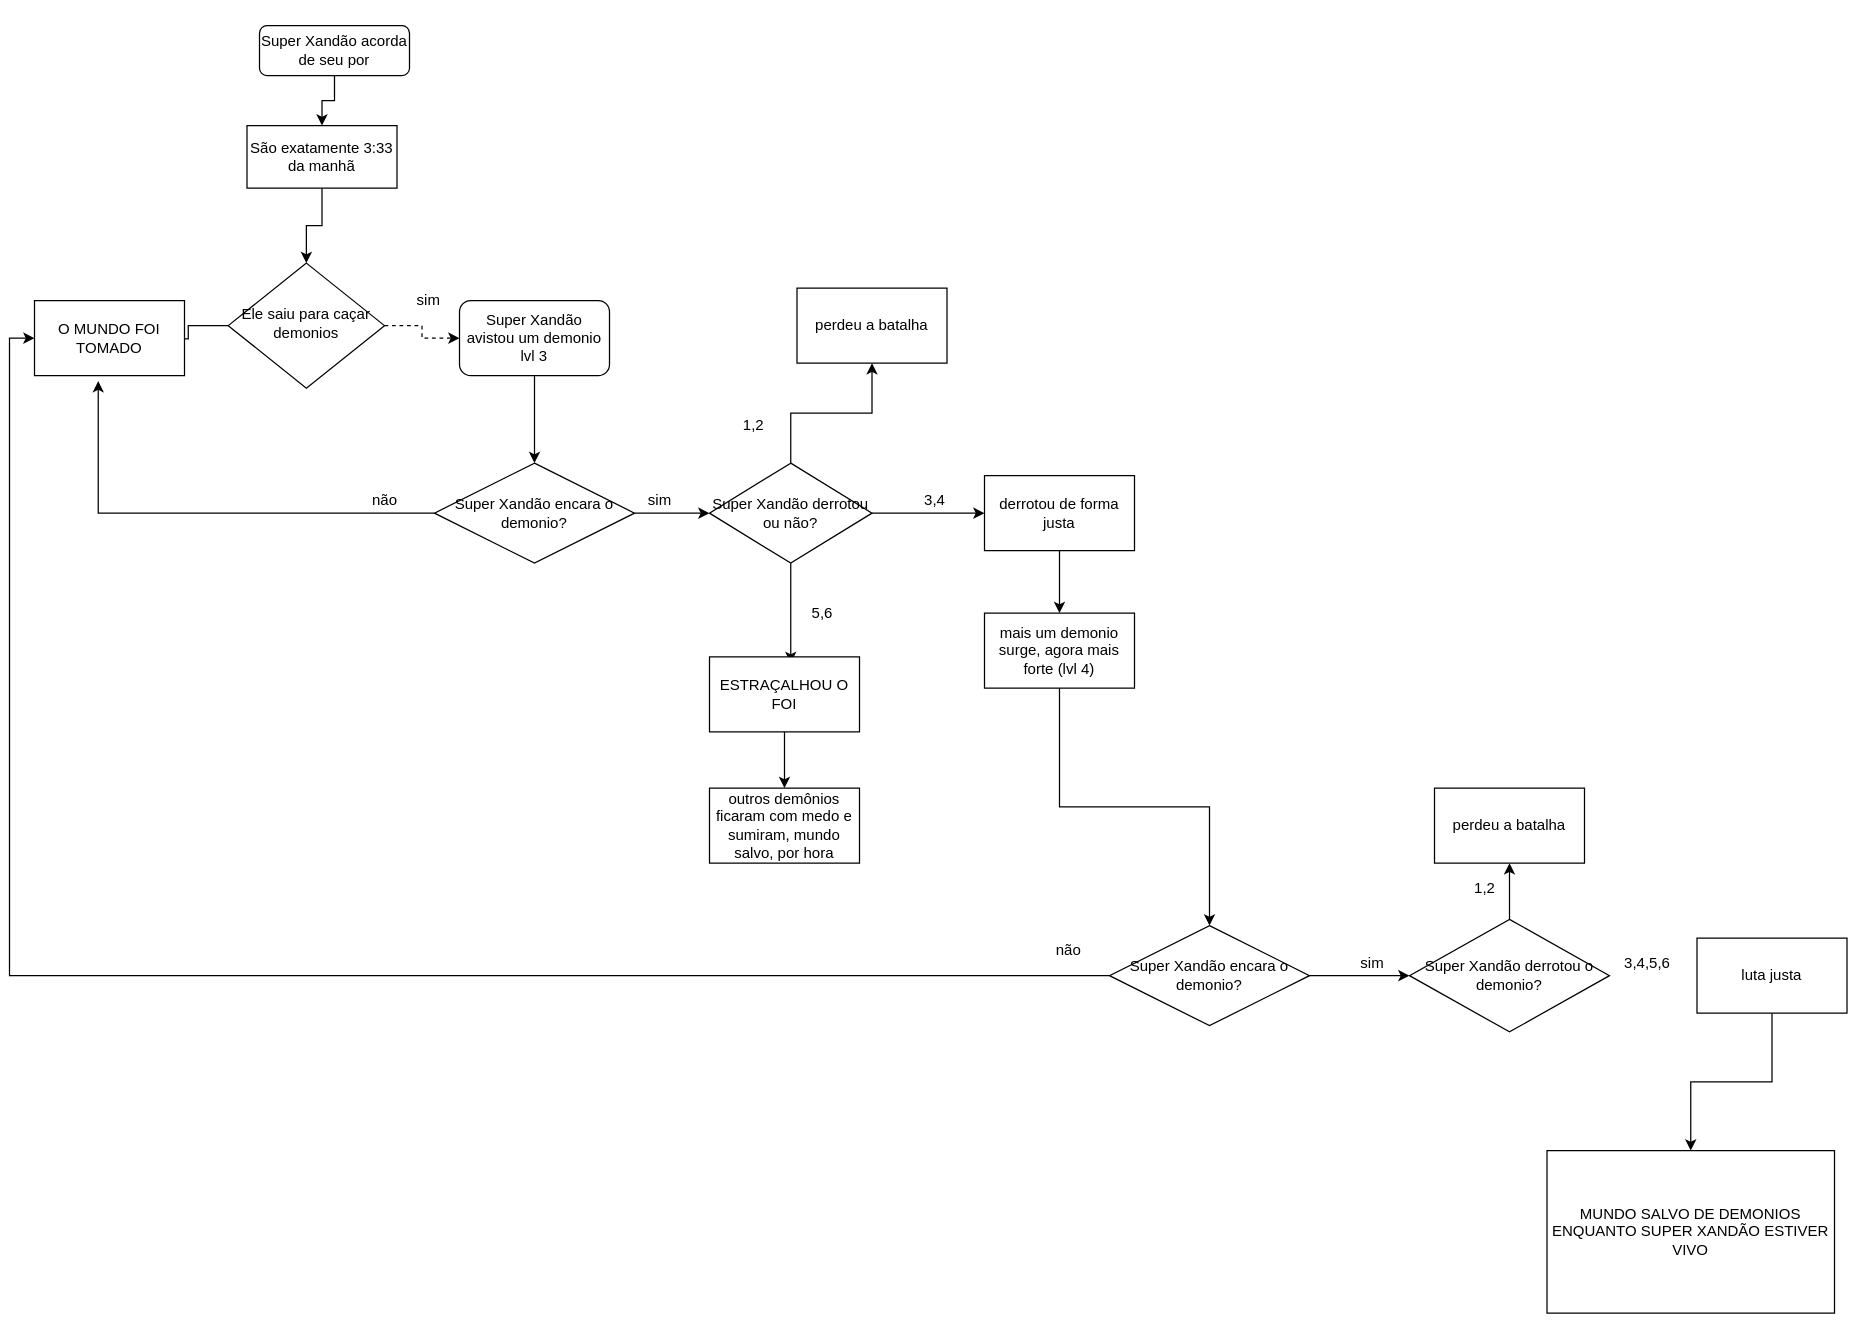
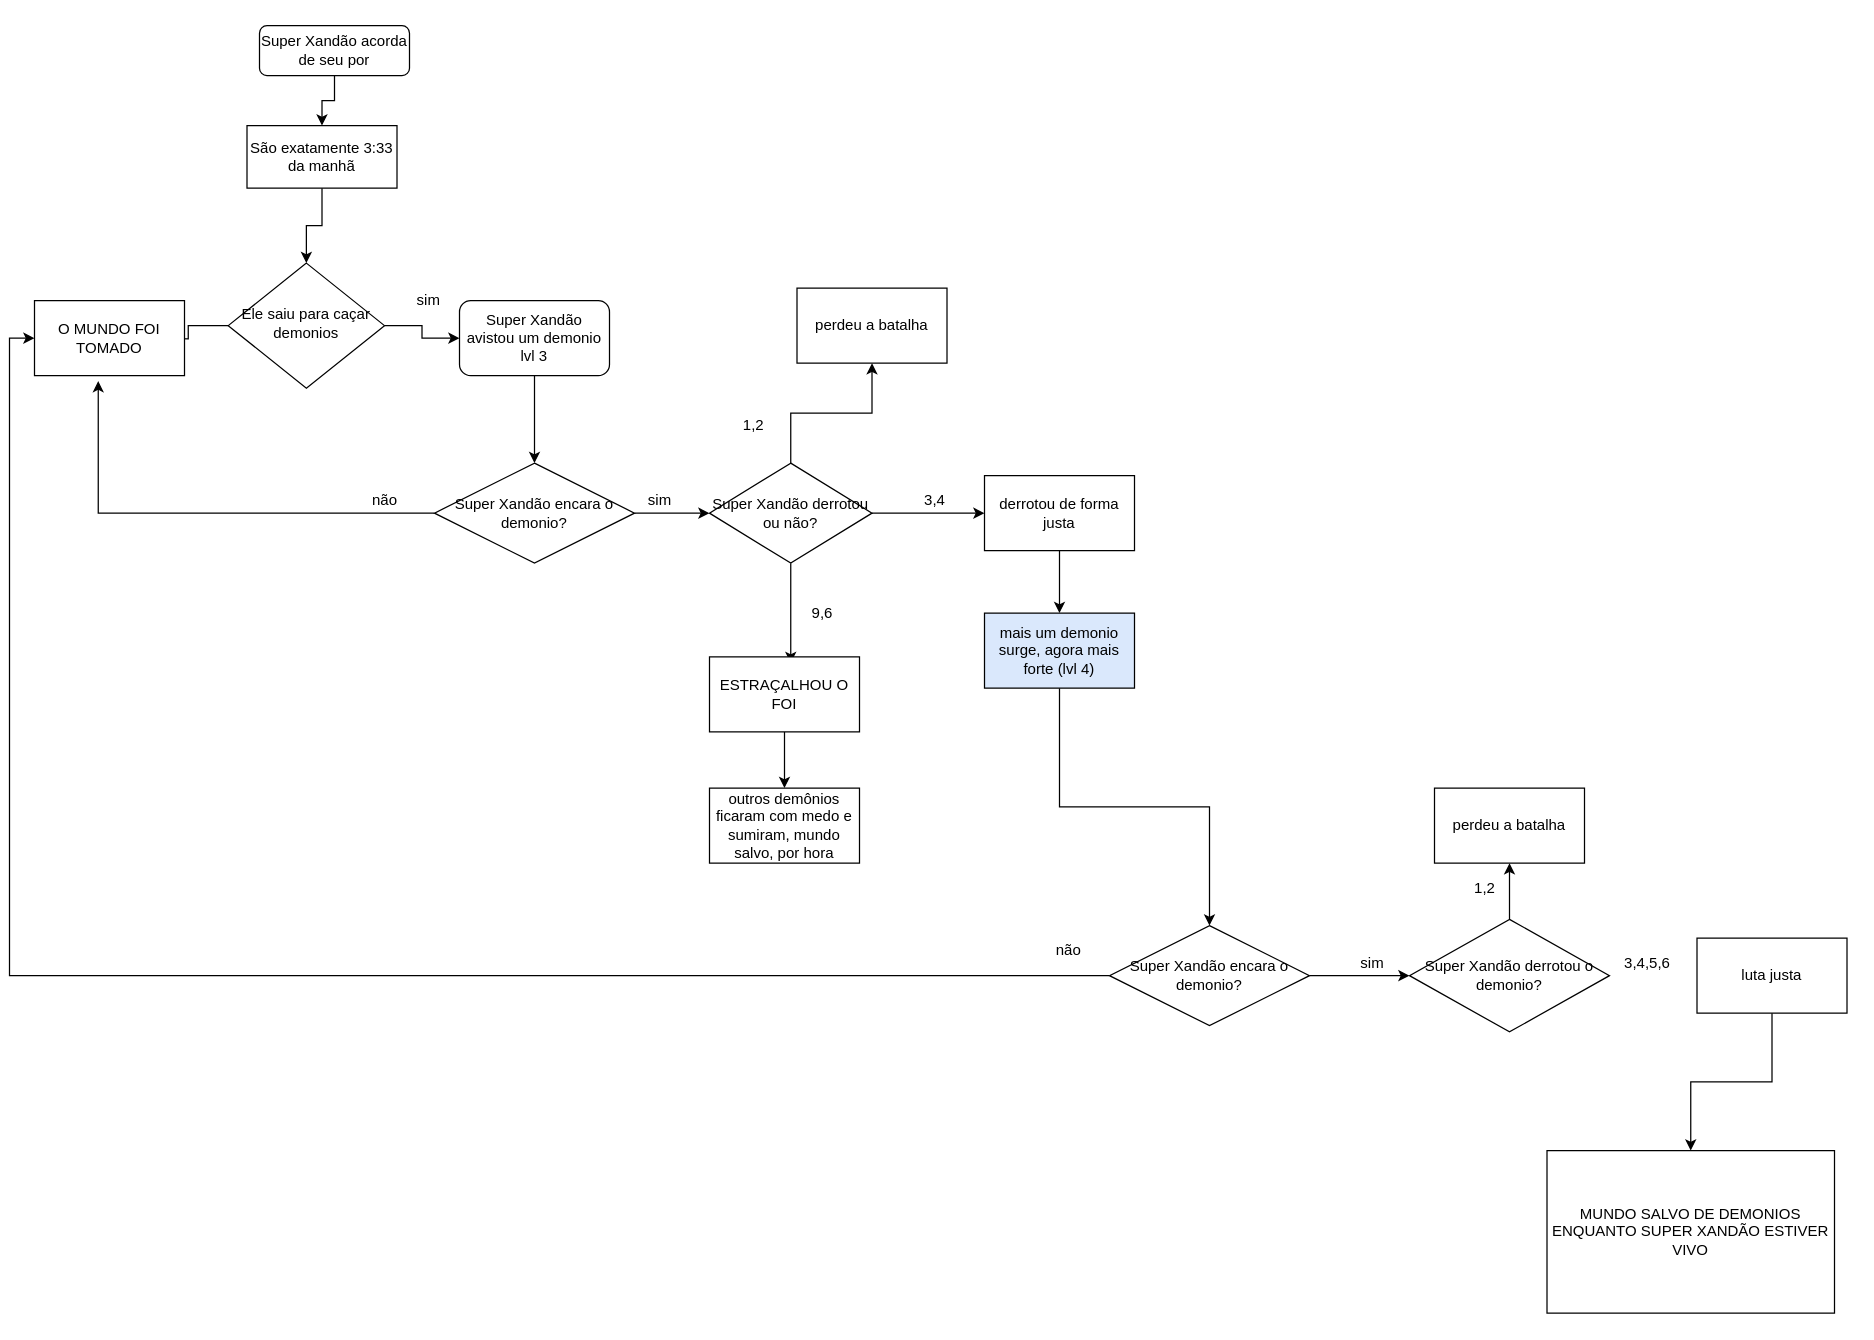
edge "Ele saiu para caçar demonios" -> "Super Xandão avistou um demonio lvl 3": style dashed -> solid
node "5,6": label "5,6" -> "9,6"
node "mais um demonio surge, agora mais forte (lvl 4)": fillcolor #ffffff -> #dae8fc
